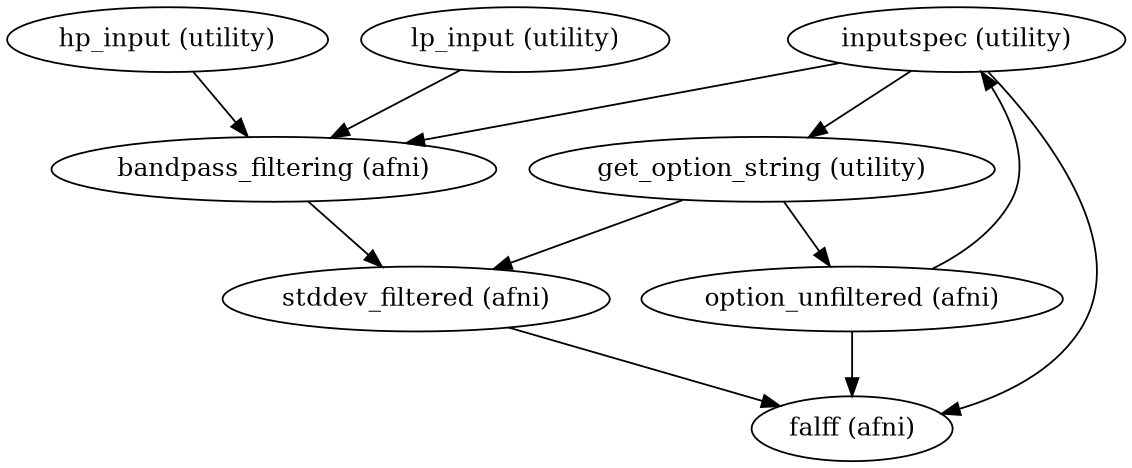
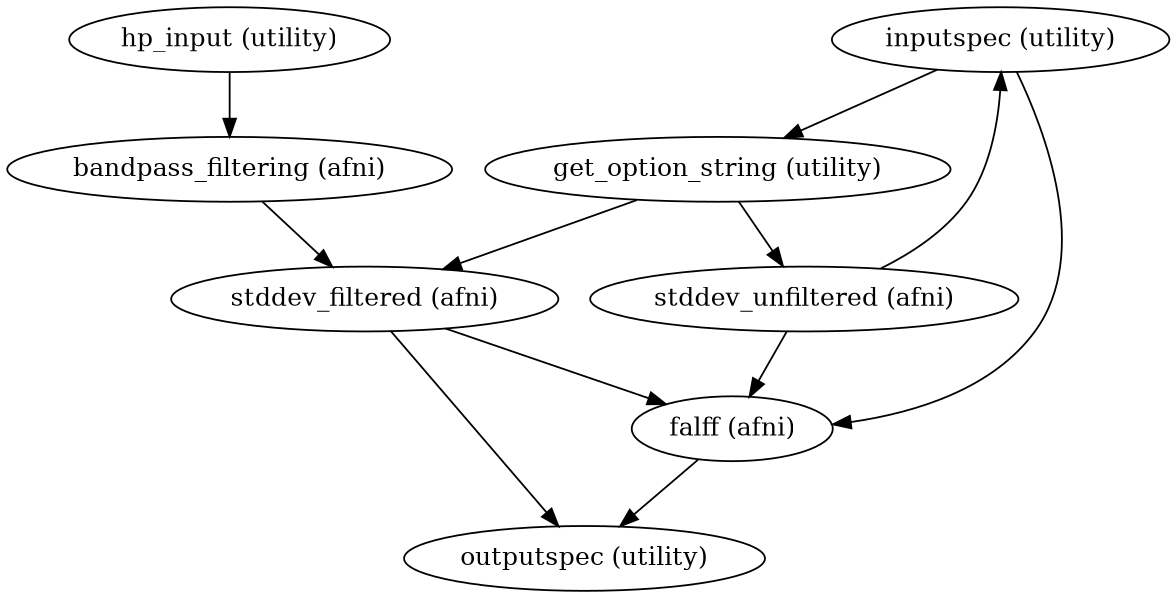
node "lp_input (utility)": removed
edge "inputspec (utility)" -> "bandpass_filtering (afni)": removed
node "option_unfiltered (afni)": label "option_unfiltered (afni)" -> "stddev_unfiltered (afni)"
node "outputspec (utility)": added
